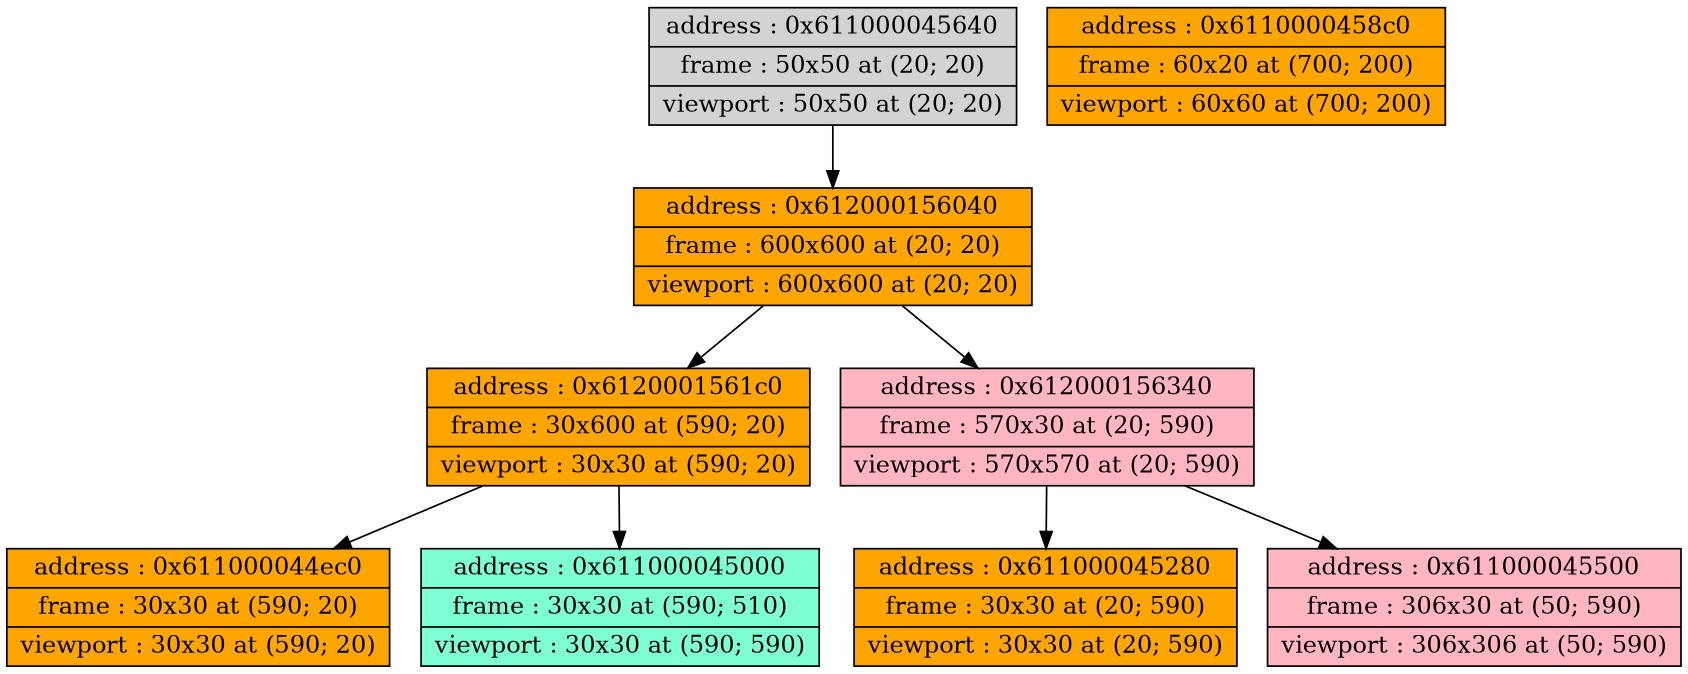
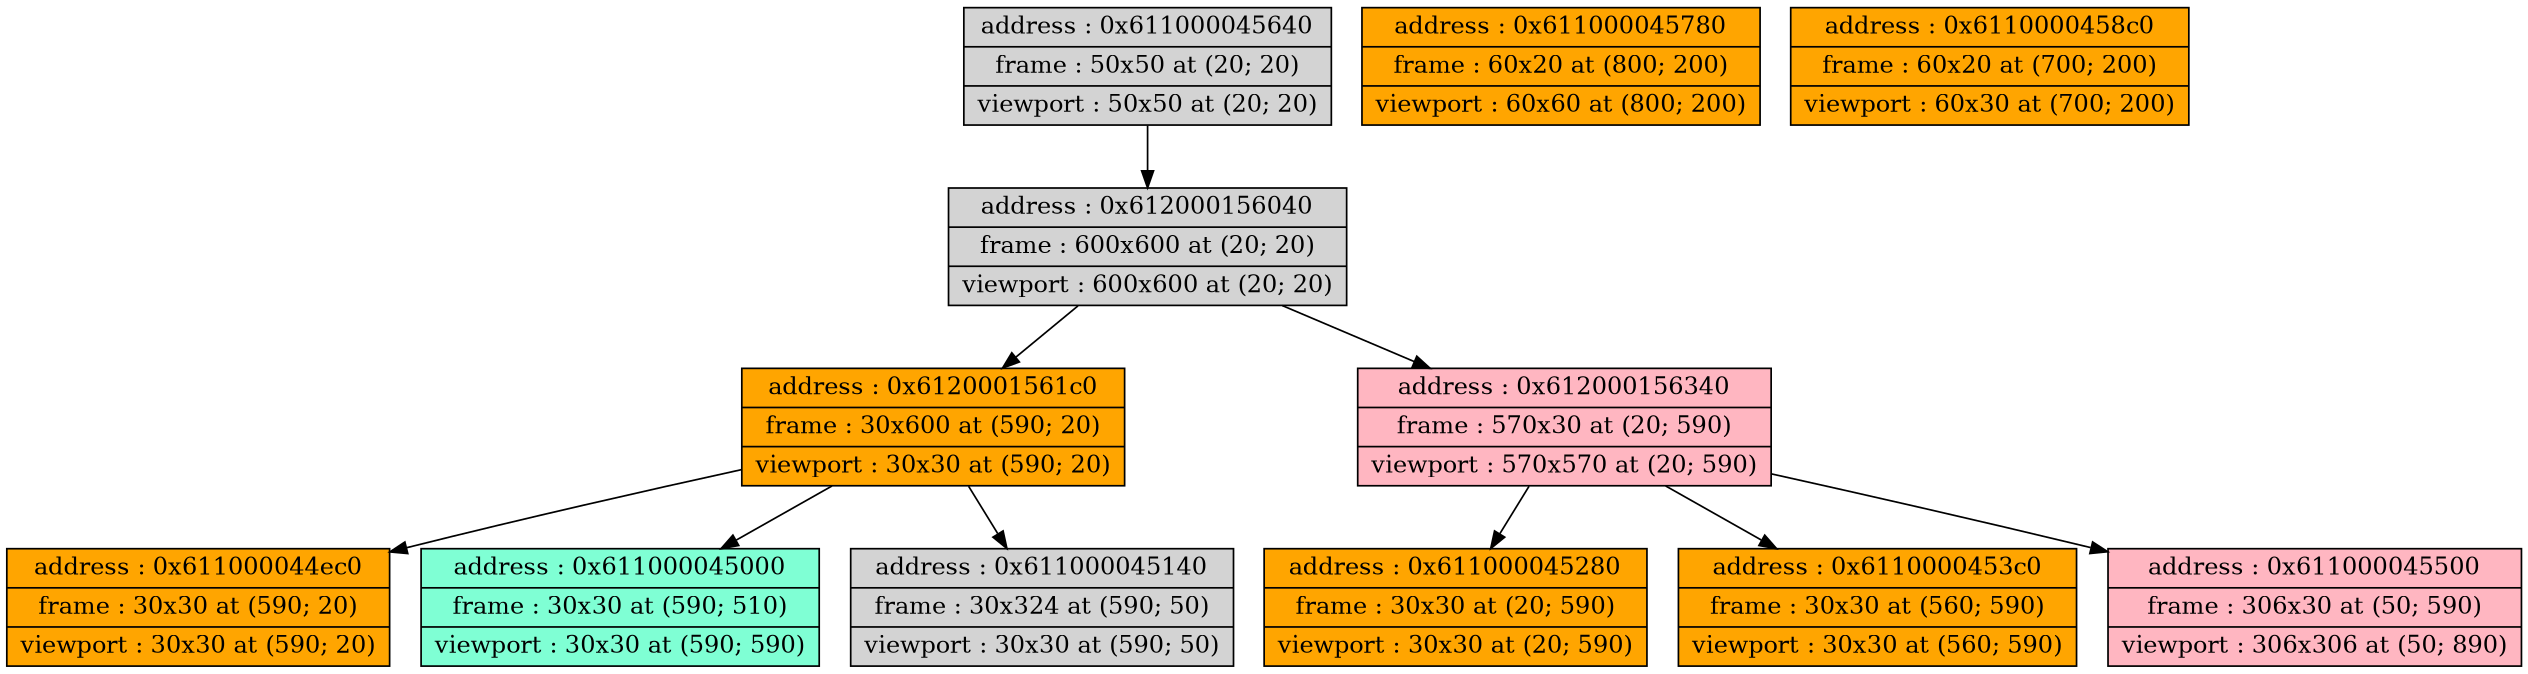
node "address : 0x611000045780": added
node "address : 0x6110000458c0": text "viewport : 60x60 at (700; 200)" -> "viewport : 60x30 at (700; 200)"
node "address : 0x612000156040": fillcolor orange -> lightgrey
node "address : 0x611000045140": added
node "address : 0x6110000453c0": added
node "address : 0x611000045500": text "viewport : 306x306 at (50; 590)" -> "viewport : 306x306 at (50; 890)"
